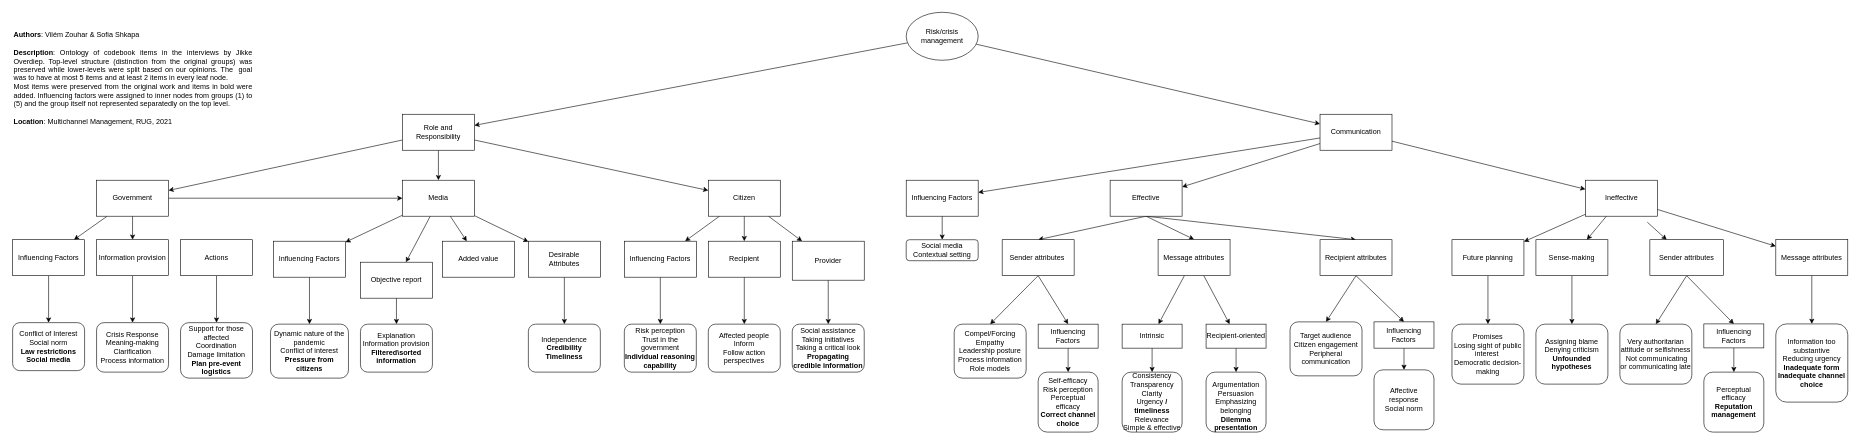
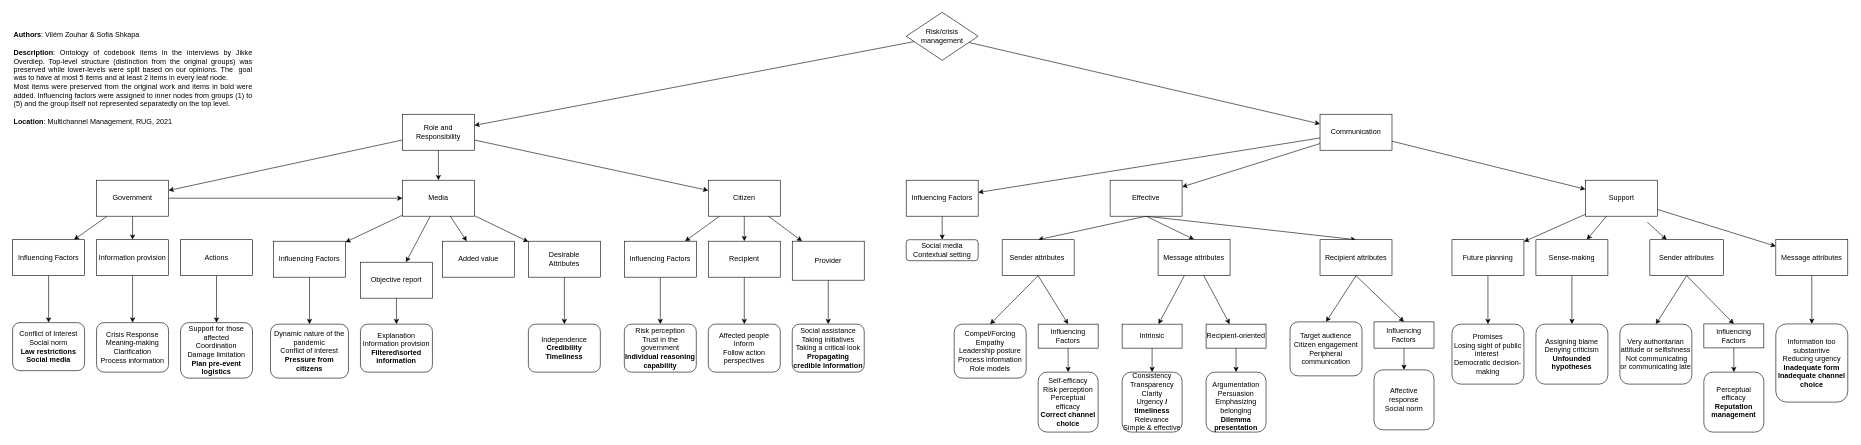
node "Risk/crisis management": shape ellipse -> diamond
node "Ineffective": label "Ineffective" -> "Support"
